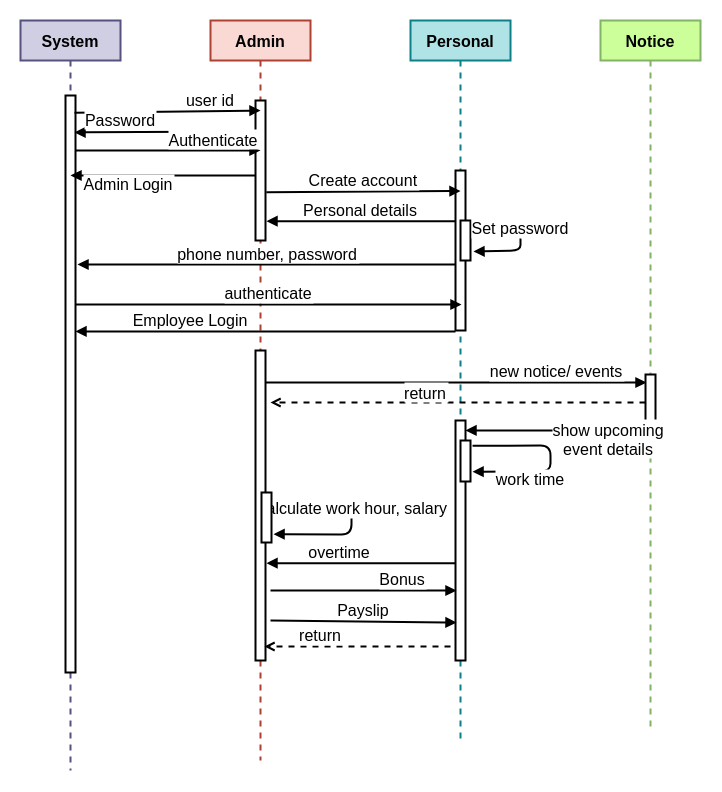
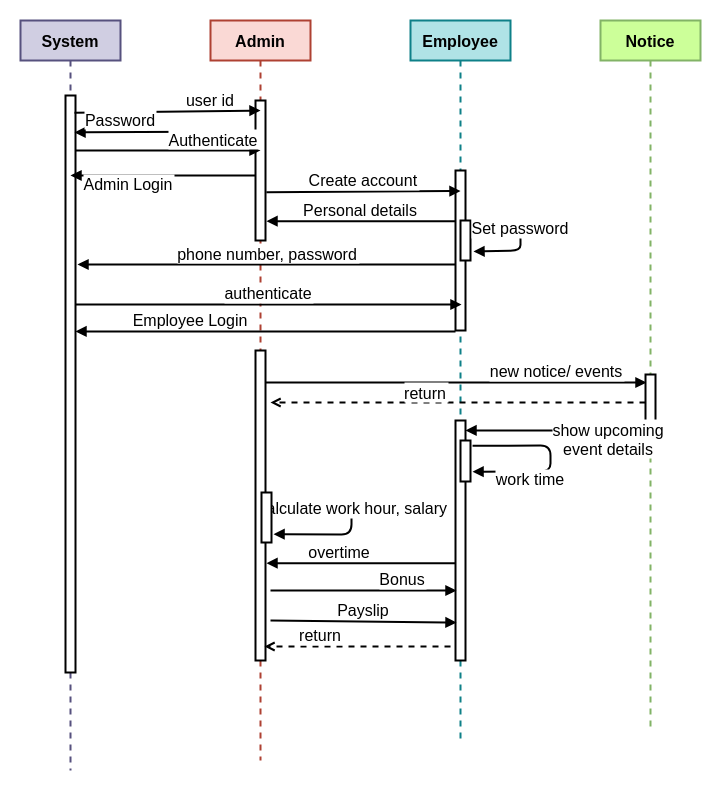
node "Personal": label "Personal" -> "Employee"
